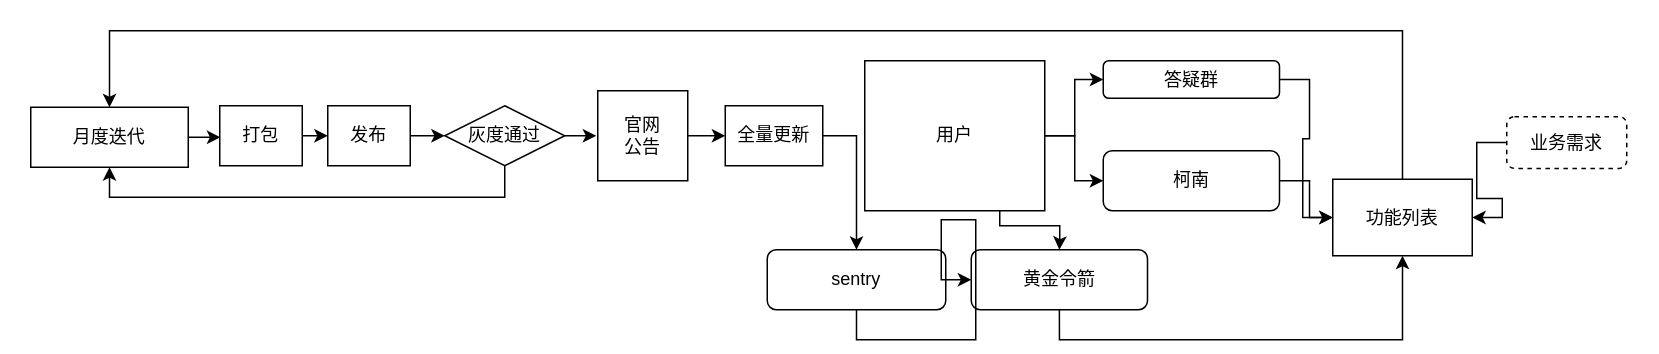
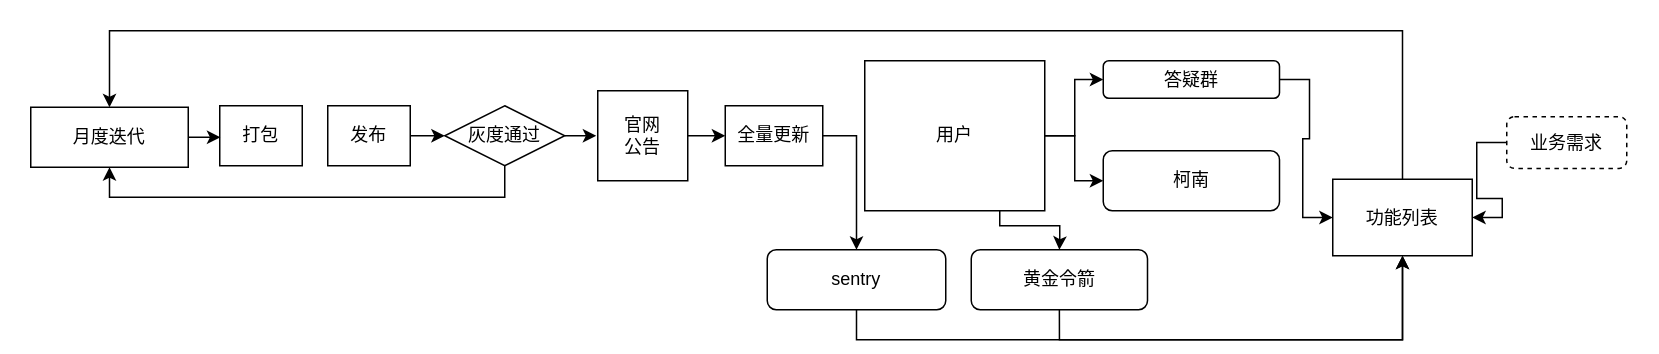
edge "打包" -> "发布": removed
edge "柯南" -> "功能列表": removed
edge "sentry" -> "黄金令箭": now "sentry" -> "功能列表"
